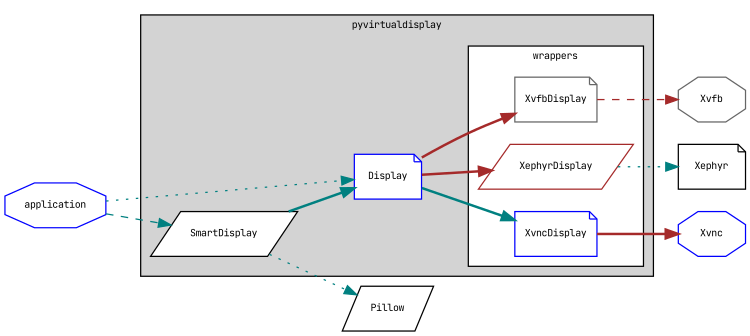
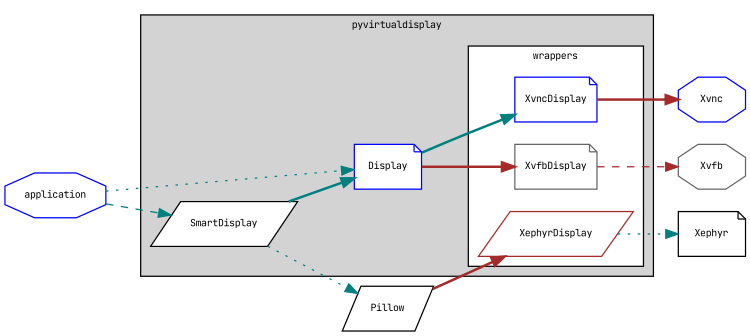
edge "Display" -> "XephyrDisplay": now "Pillow" -> "XephyrDisplay"
